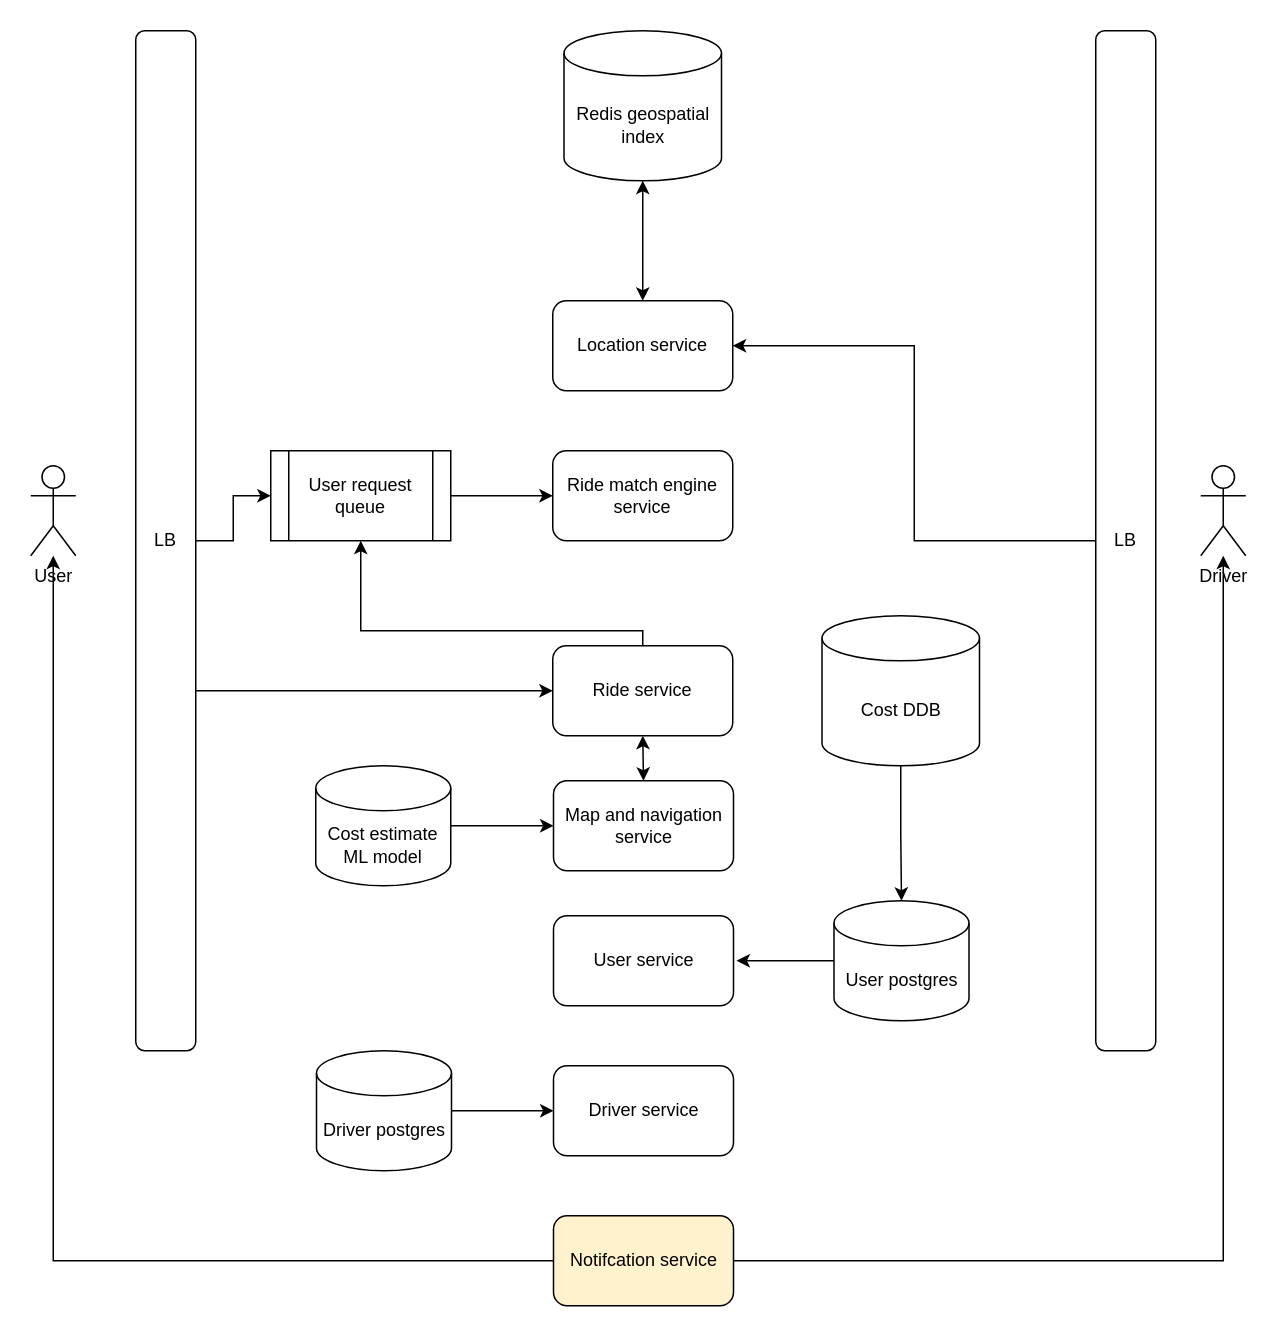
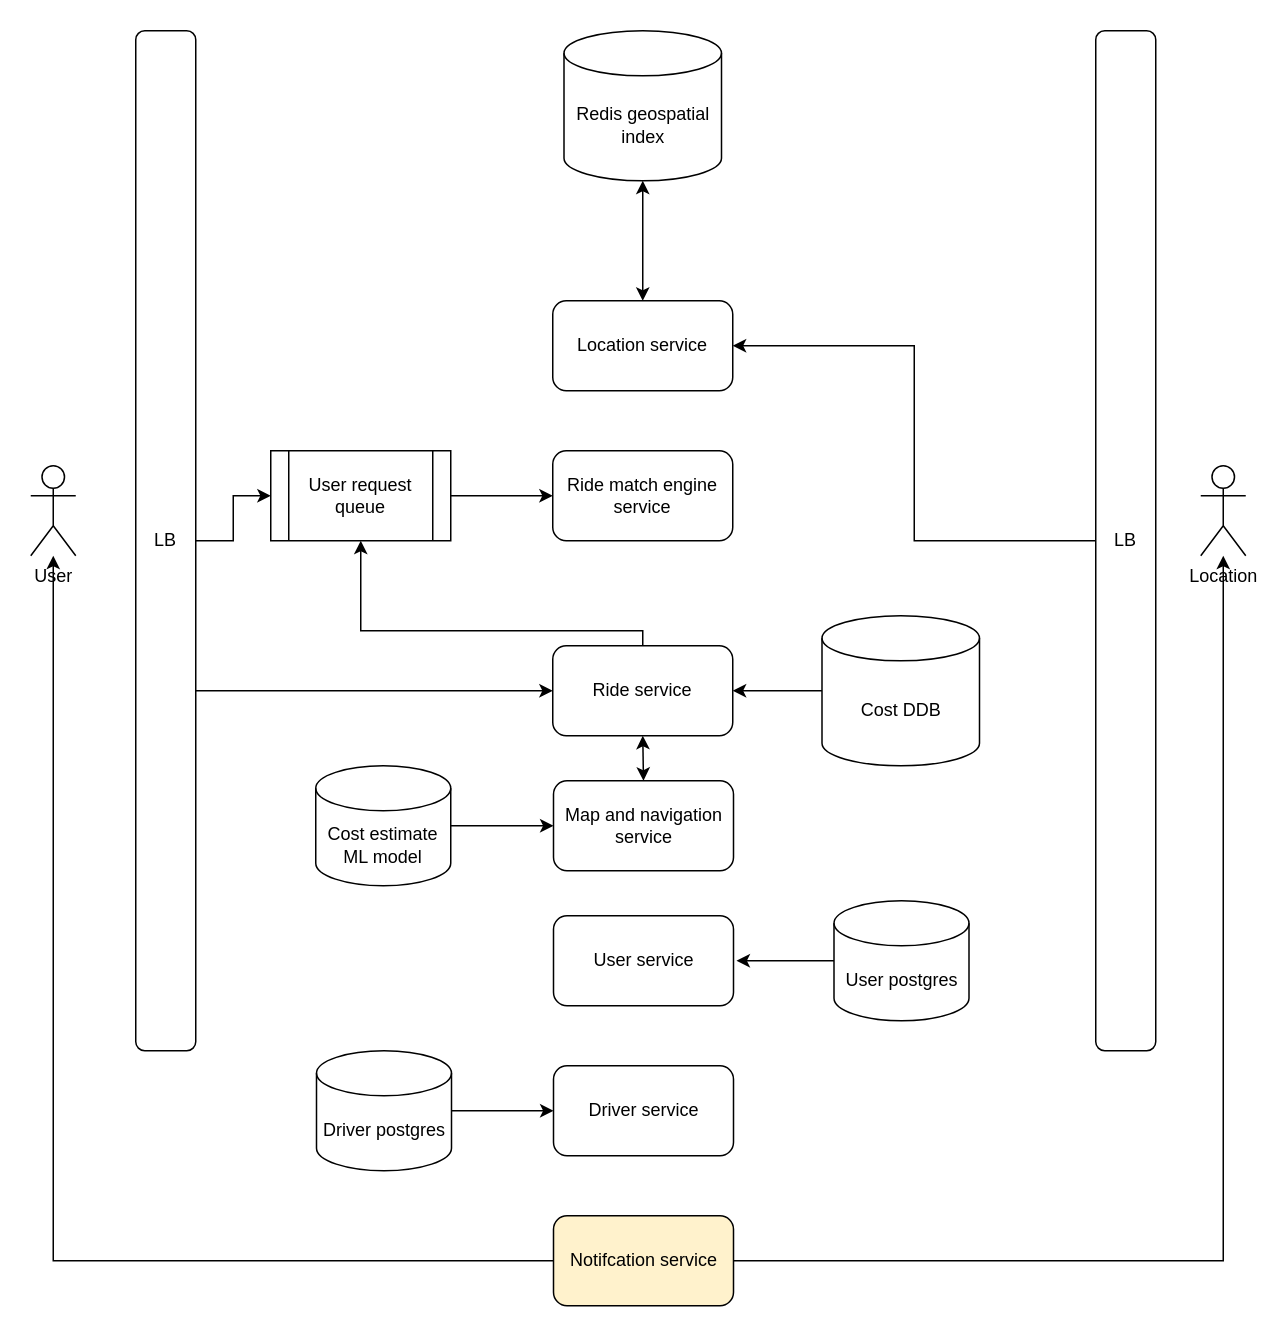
node "Driver": label "Driver" -> "Location"
edge "Cost DDB" -> "User postgres": now "Cost DDB" -> "Ride service"
